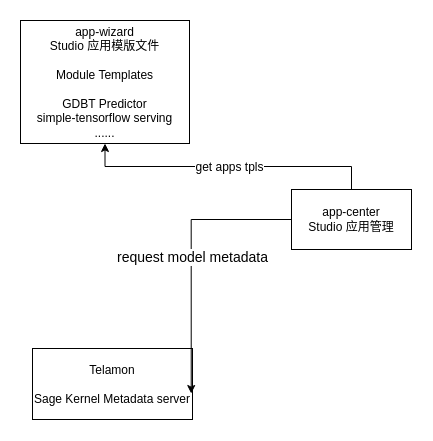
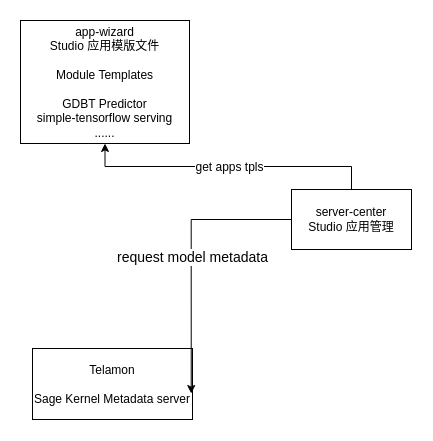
node "app-center Studio 应用管理": label "app-center Studio 应用管理" -> "server-center Studio 应用管理"
